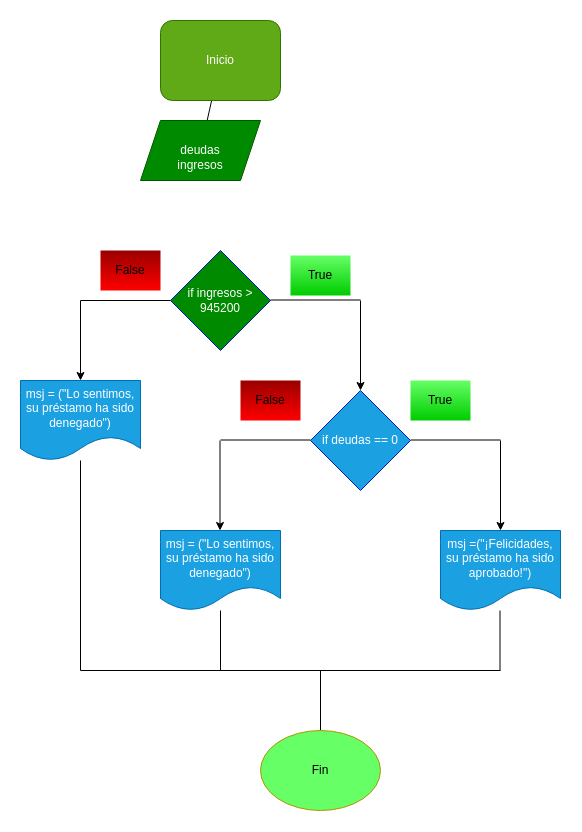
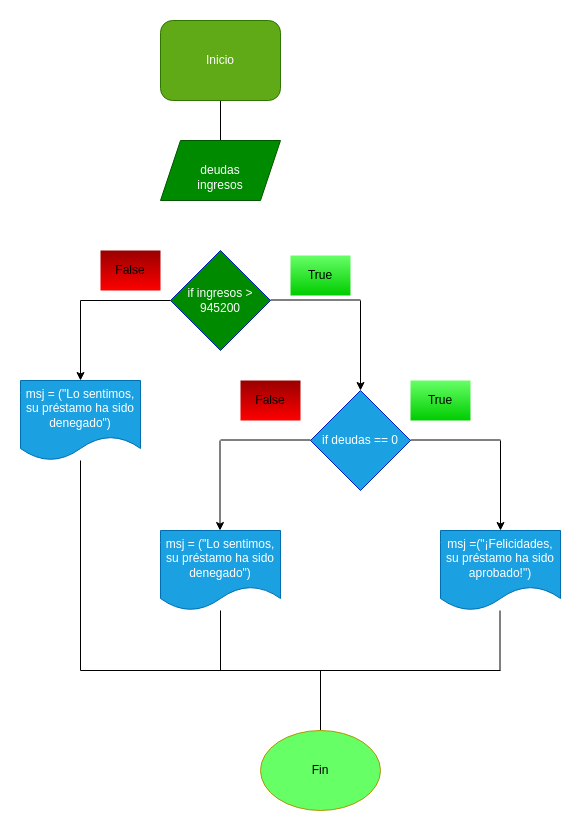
node "deudas ingresos": moved (201, 151) -> (221, 171)
